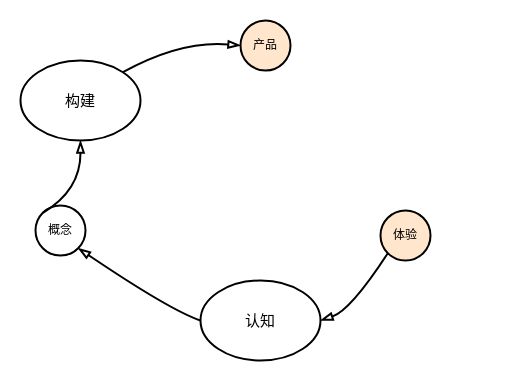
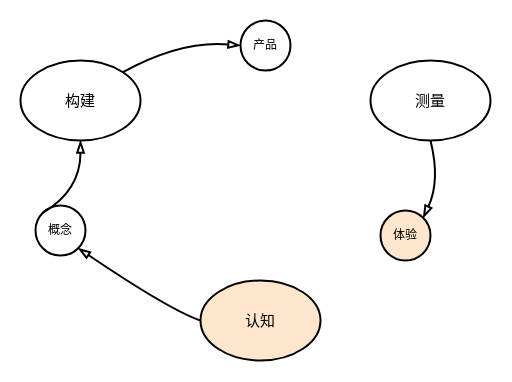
node "产品": fillcolor #ffe6cc -> #ffffff
node "测量": added
edge "测量" -> "体验": added
edge "体验" -> "认知": removed
node "认知": fillcolor #ffffff -> #ffe6cc
